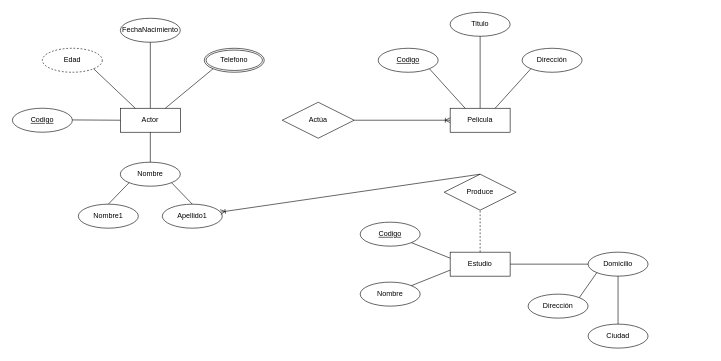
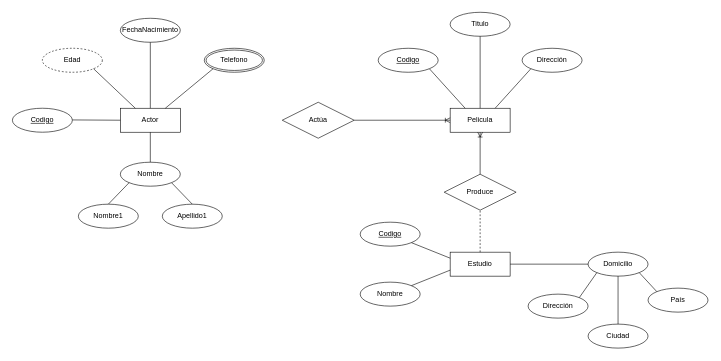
edge "Produce" -> "Apellido1": now "Produce" -> "Pelicula"
edge "Domicilio" -- "País": added
node "País": added
